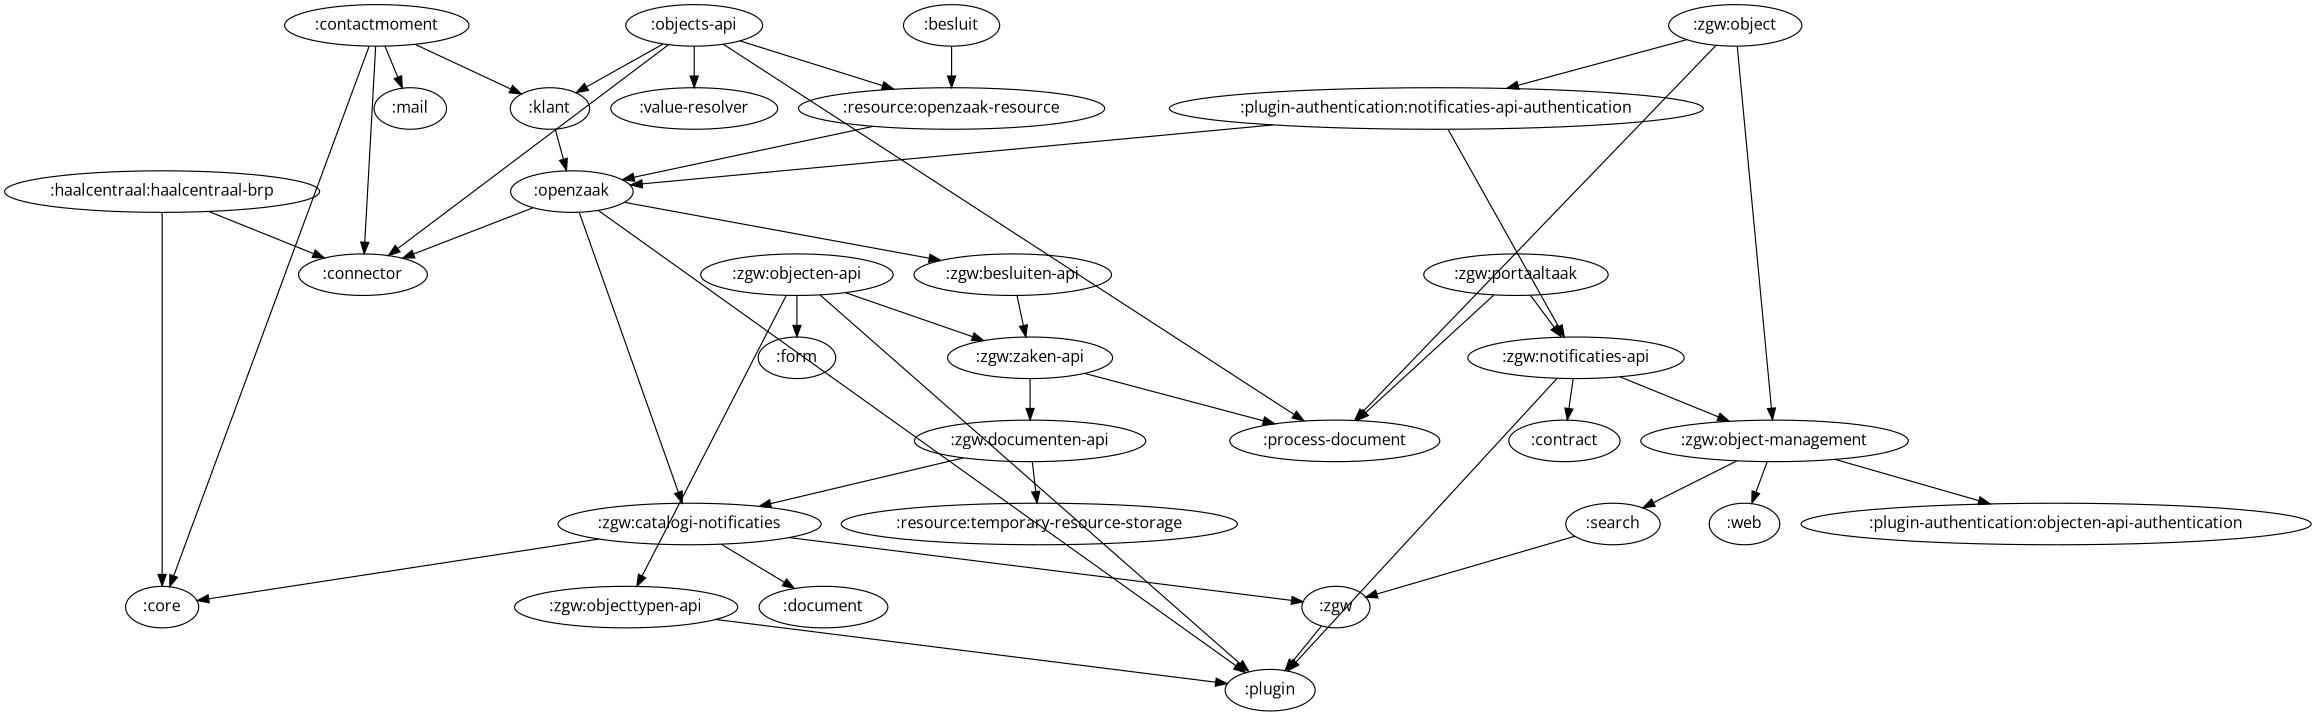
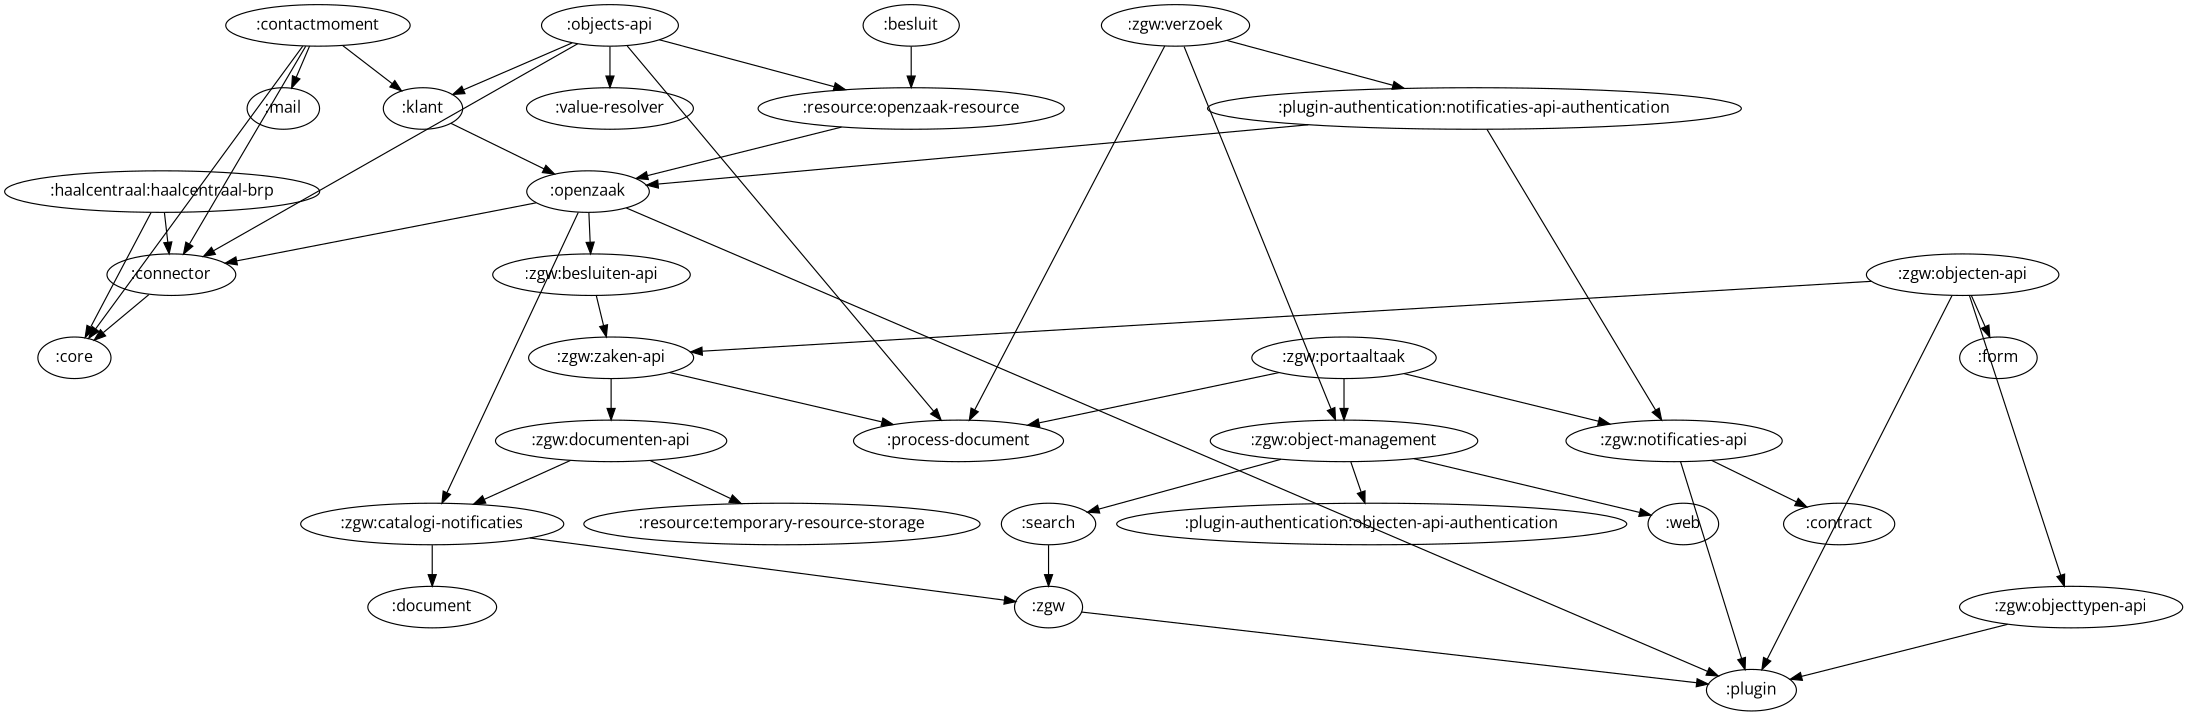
node ":zgw:object": label ":zgw:object" -> ":zgw:verzoek"
edge ":zgw:notificaties-api" -> ":zgw:object-management": now ":zgw:portaaltaak" -> ":zgw:object-management"
edge ":zgw:catalogi-notificaties" -> ":core": now ":connector" -> ":core"
